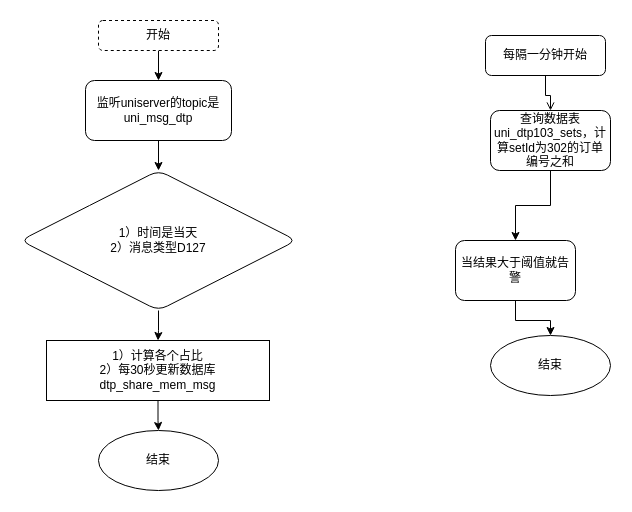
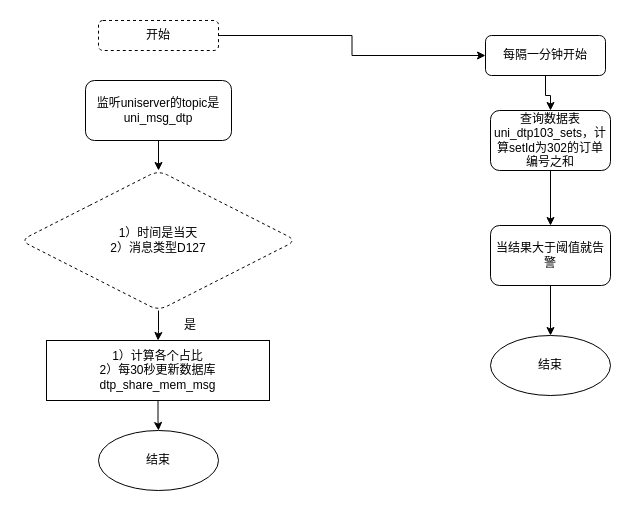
edge "开始" -> "监听uniserver的topic是 uni_msg_dtp": now "开始" -> "每隔一分钟开始"
edge "每隔一分钟开始" -> "查询数据表uni_dtp103_sets，计算setId为302的订单编号之和": arrowhead open -> classic
node "1）时间是当天 2）消息类型D127": style solid -> dashed
node "当结果大于阈值就告警": moved (516, 271) -> (551, 256)
node "是": added
